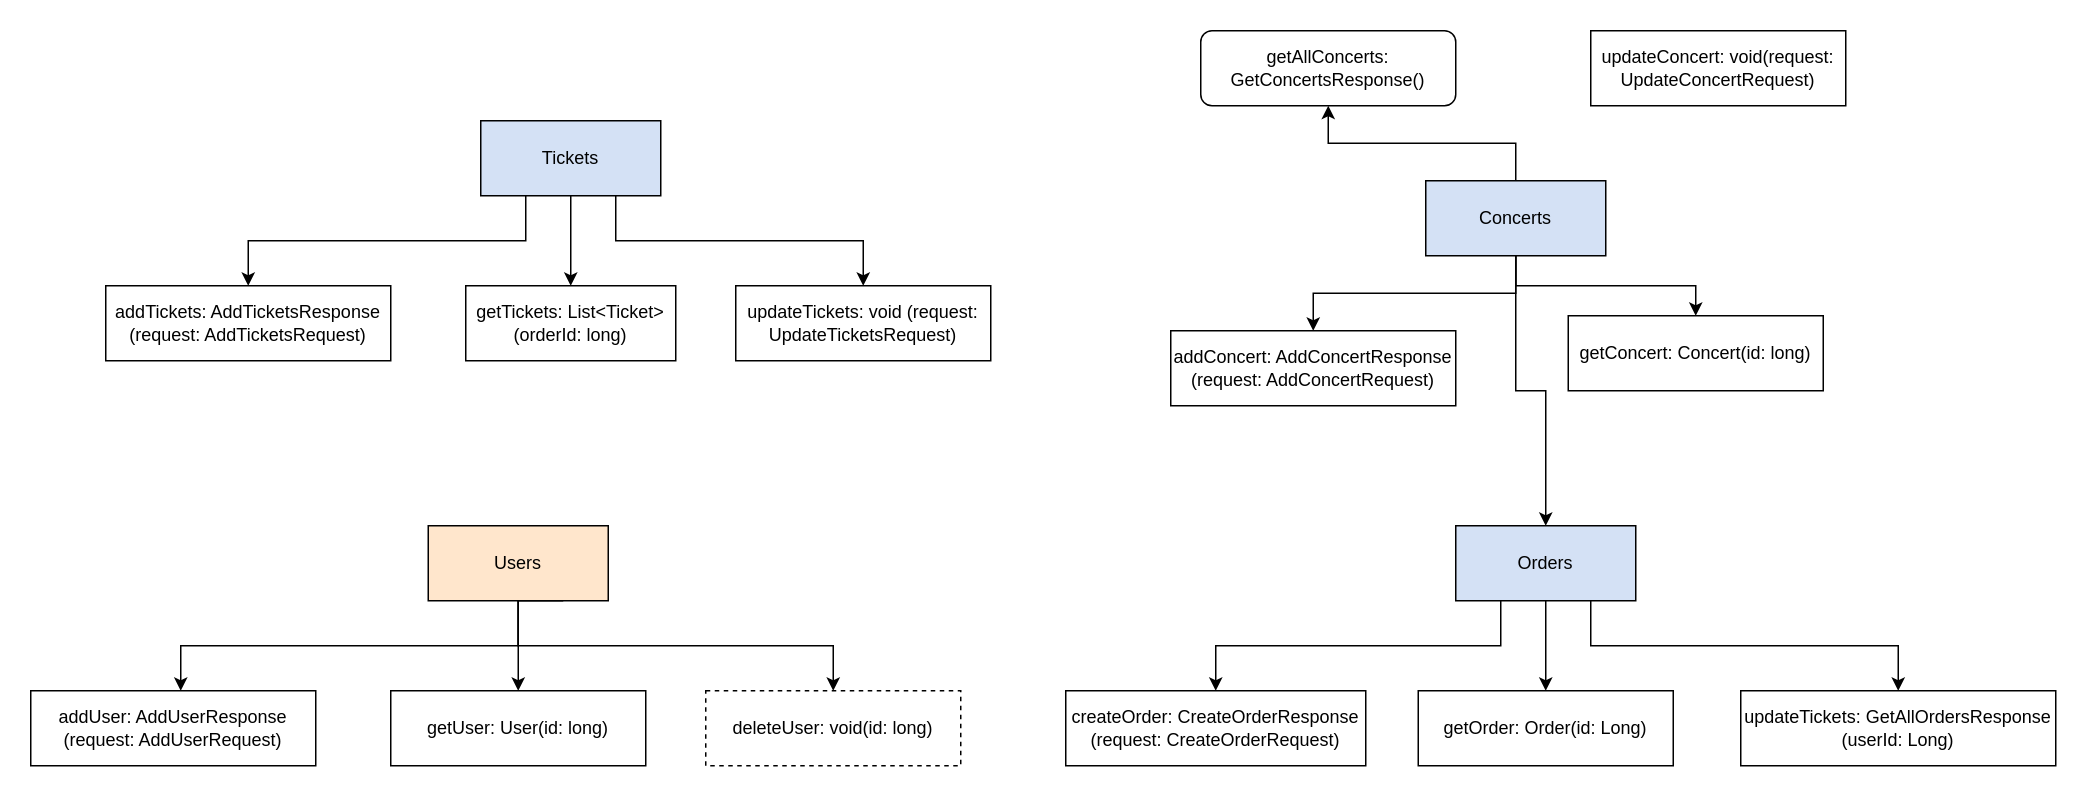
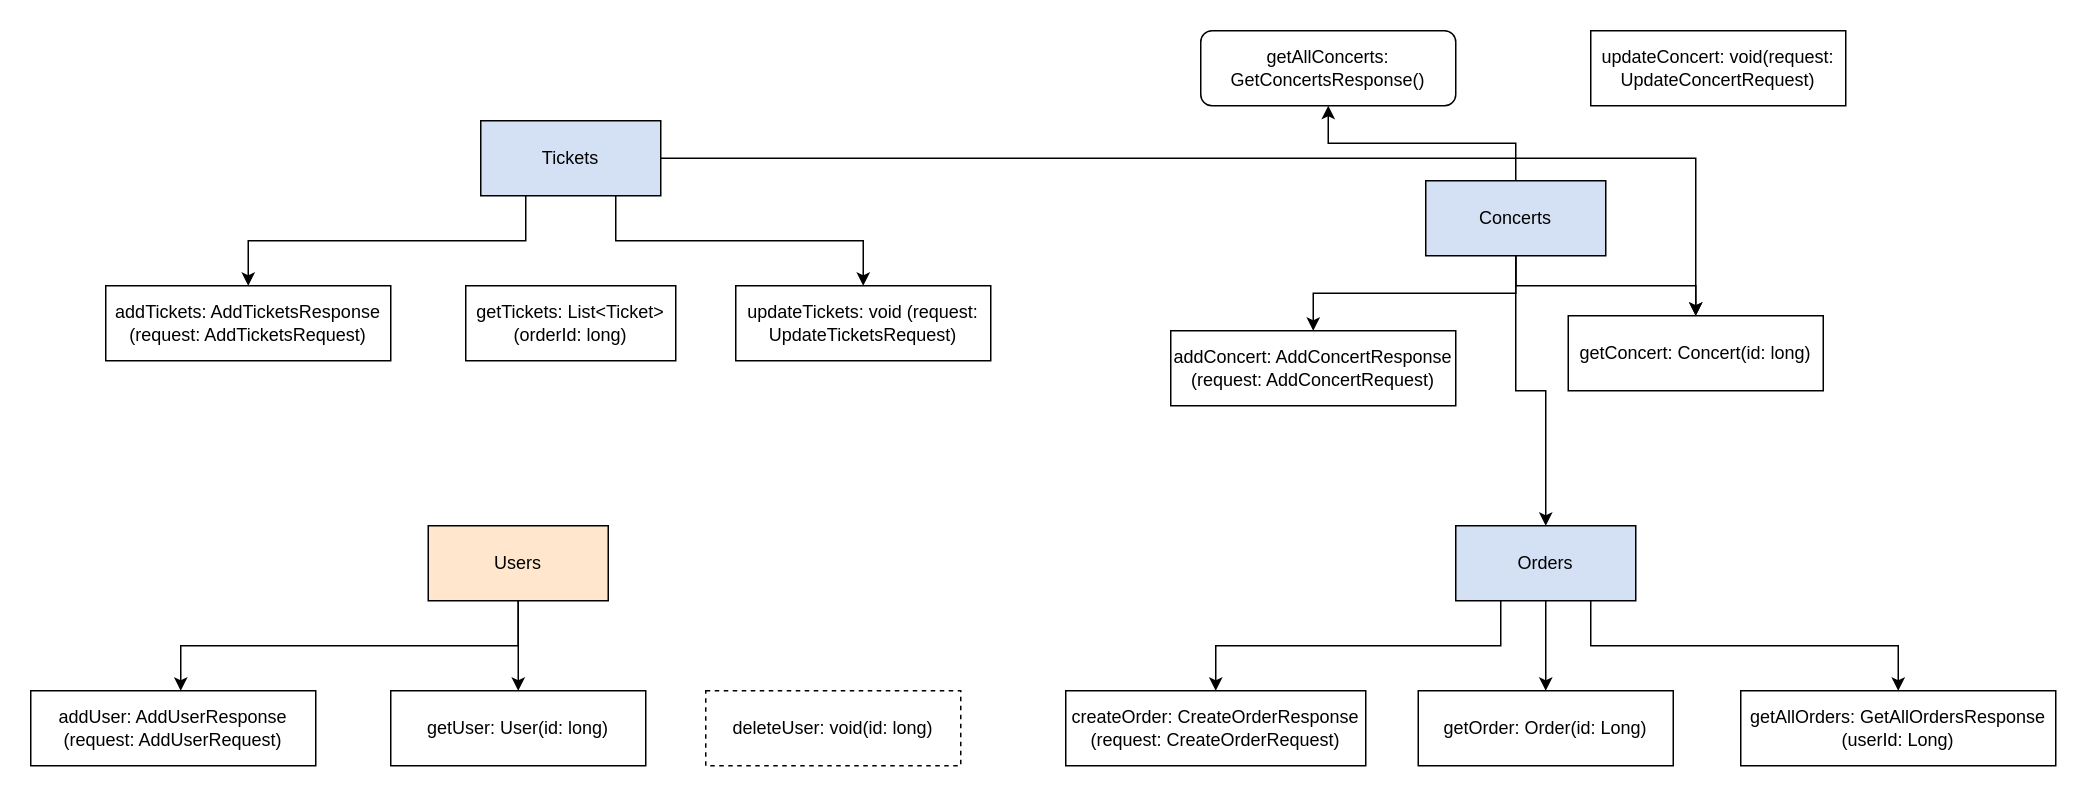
edge "Tickets" -> "getTickets: List<Ticket> (orderId: long)": now "Tickets" -> "getConcert: Concert(id: long)"
edge "Users" -> "deleteUser: void(id: long)": removed
node "updateTickets: GetAllOrdersResponse (userId: Long)": label "updateTickets: GetAllOrdersResponse (userId: Long)" -> "getAllOrders: GetAllOrdersResponse (userId: Long)"
